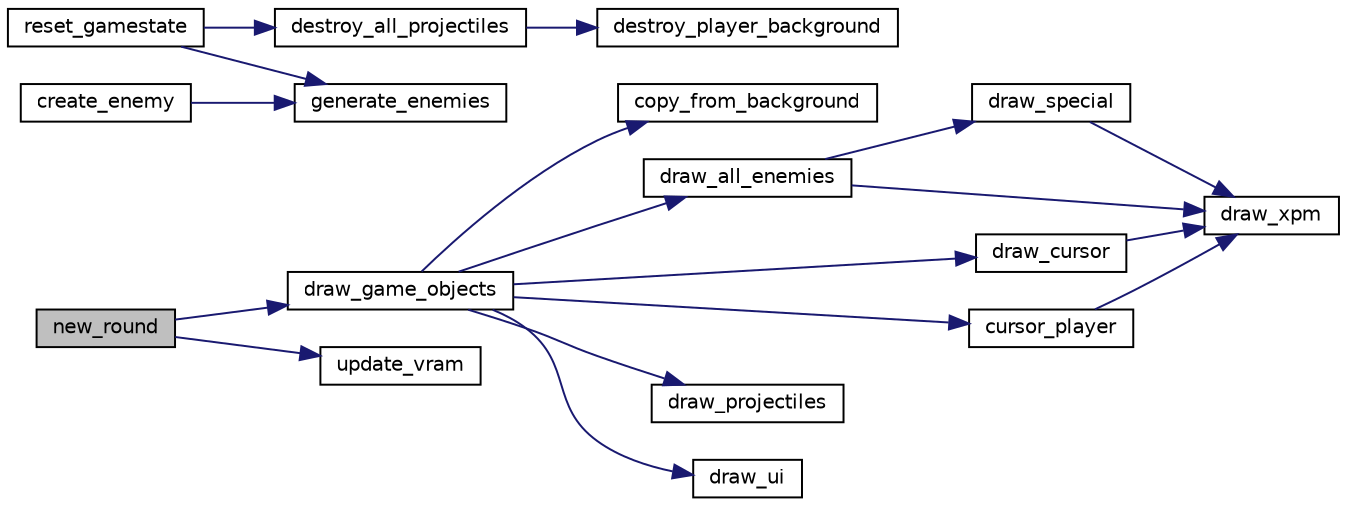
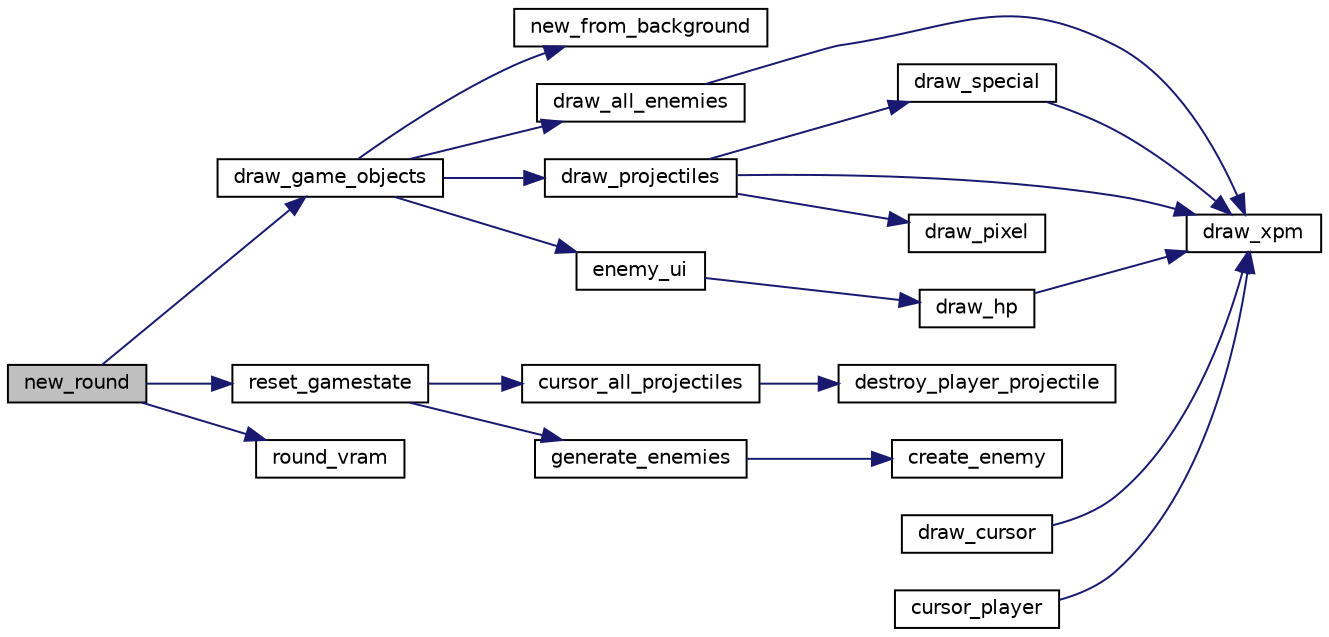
node "destroy_all_projectiles": label "destroy_all_projectiles" -> "cursor_all_projectiles"
node "destroy_player_background": label "destroy_player_background" -> "destroy_player_projectile"
edge "create_enemy" -> "generate_enemies": reversed
node "copy_from_background": label "copy_from_background" -> "new_from_background"
edge "draw_all_enemies" -> "draw_special": now "draw_projectiles" -> "draw_special"
edge "draw_projectiles" -> "draw_xpm": added
node "draw_pixel": added
edge "draw_game_objects" -> "draw_cursor": removed
node "draw_hp": added
edge "draw_game_objects" -> "cursor_player": removed
node "update_vram": label "update_vram" -> "round_vram"
edge "new_round" -> "reset_gamestate": added
node "draw_ui": label "draw_ui" -> "enemy_ui"
